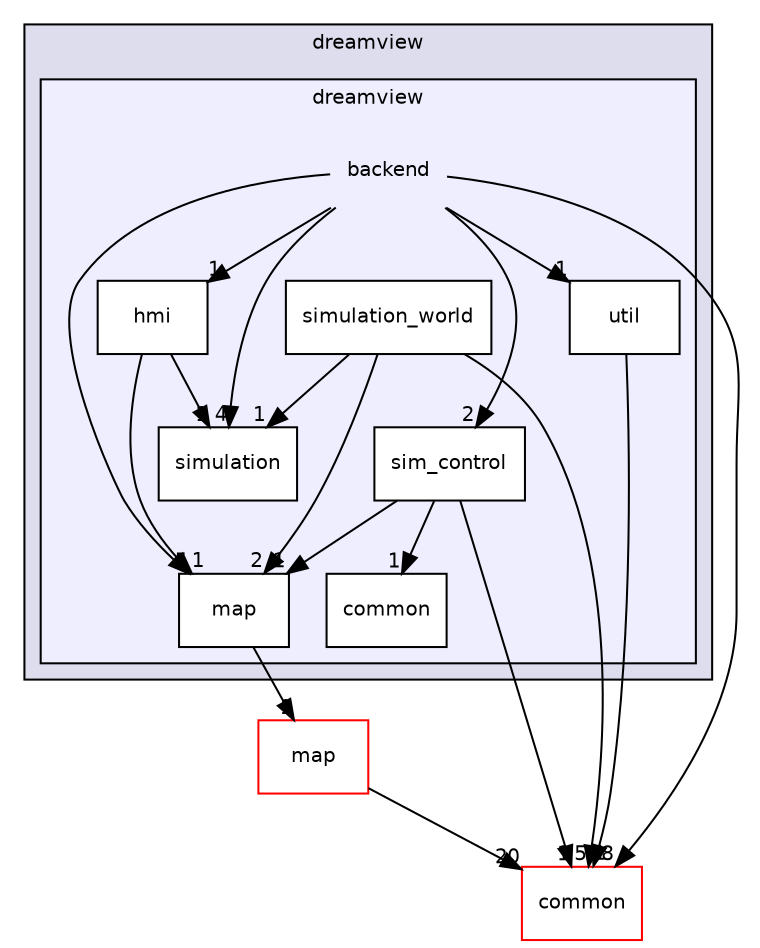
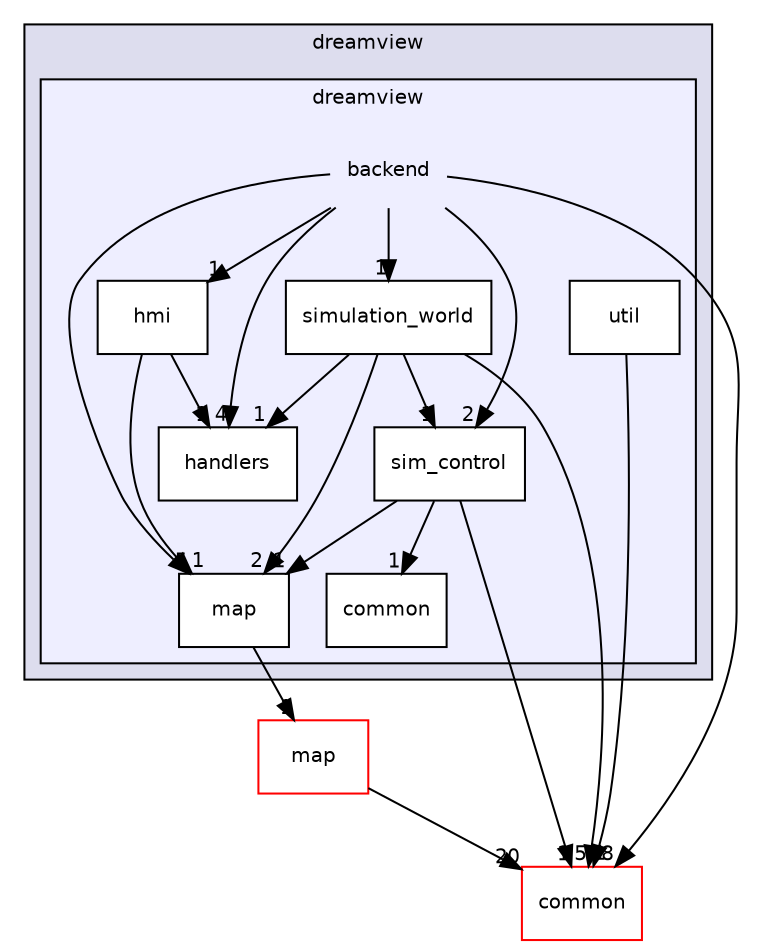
edge "backend" -> "util": now "backend" -> "simulation_world"
edge "simulation_world" -> "sim_control": added
node "simulation": label "simulation" -> "handlers"
